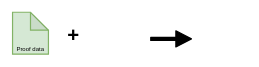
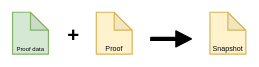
node "Proof": added
node "Snapshot": added
